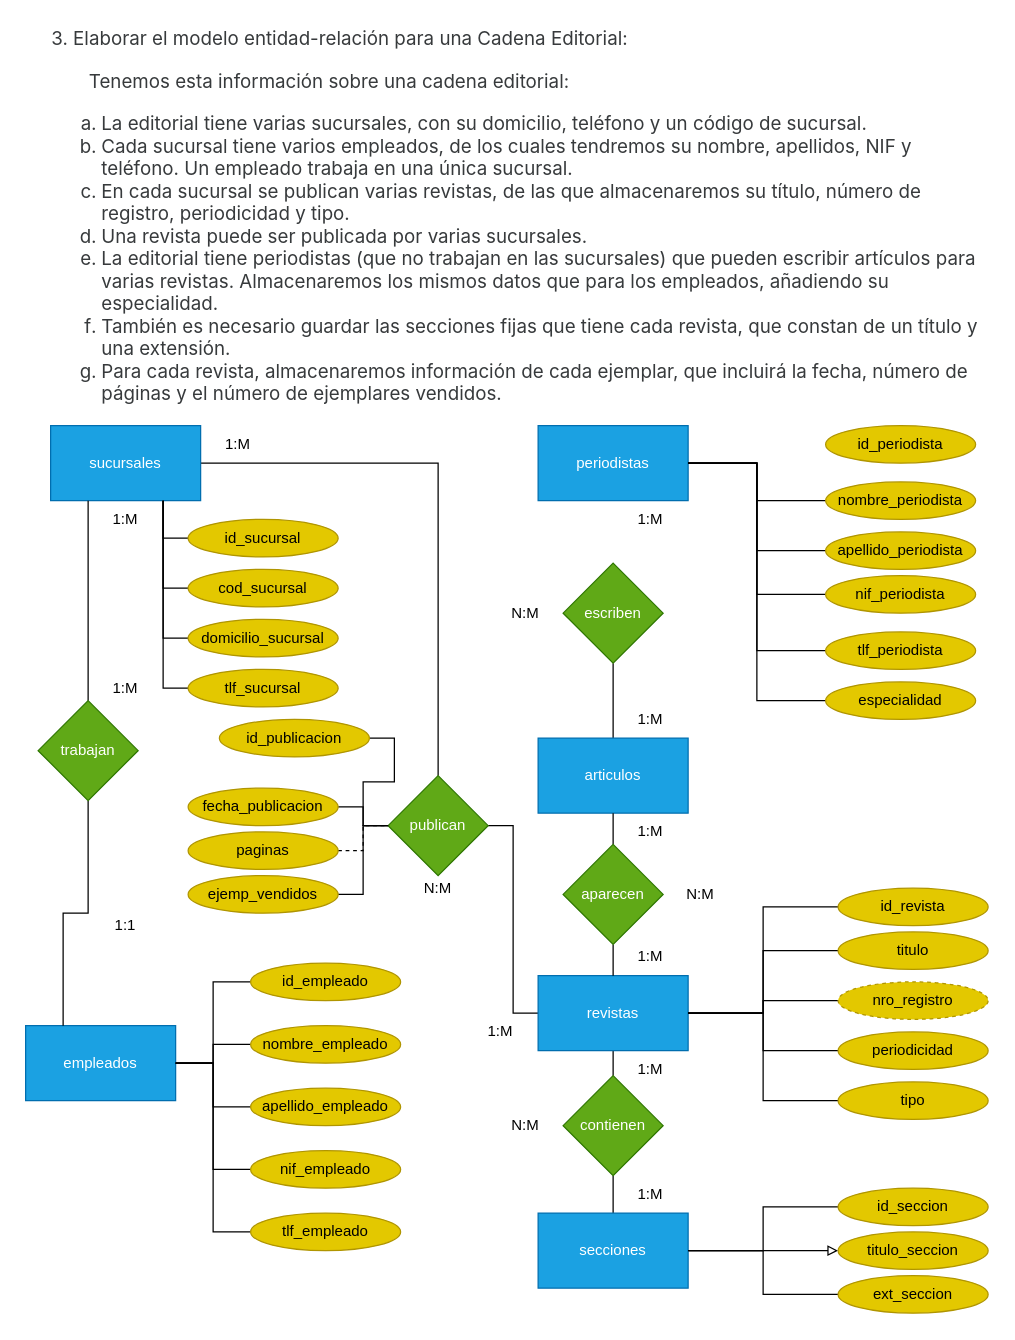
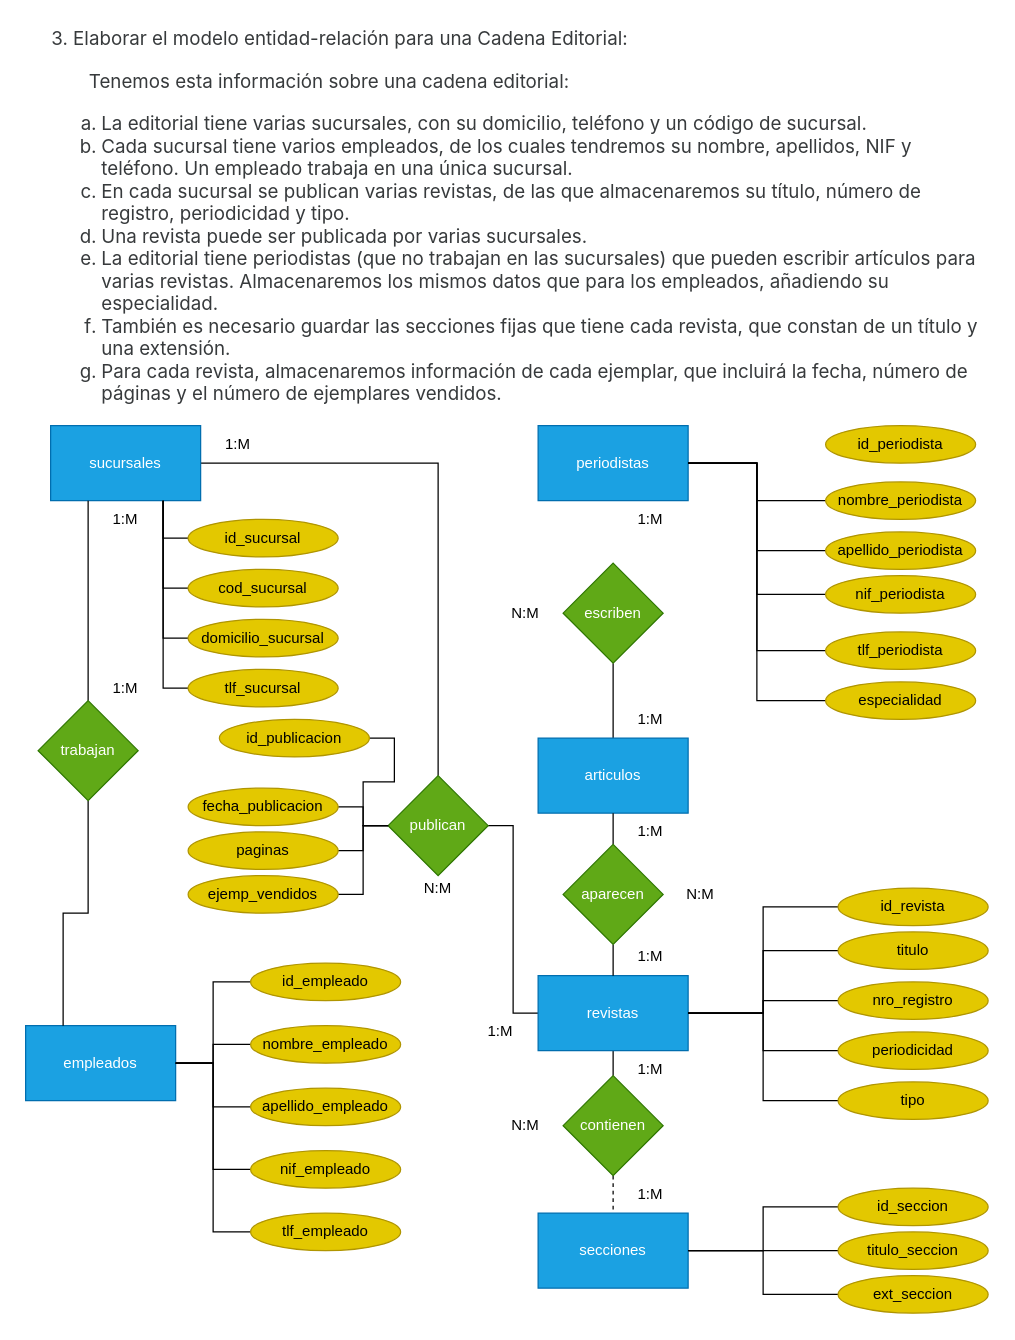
edge "publican" -- "paginas": style dashed -> solid
node "1:1": removed
node "nro_registro": style dashed -> solid
edge "contienen" -- "secciones": style solid -> dashed
edge "secciones" -> "titulo_seccion": arrowhead block -> none
